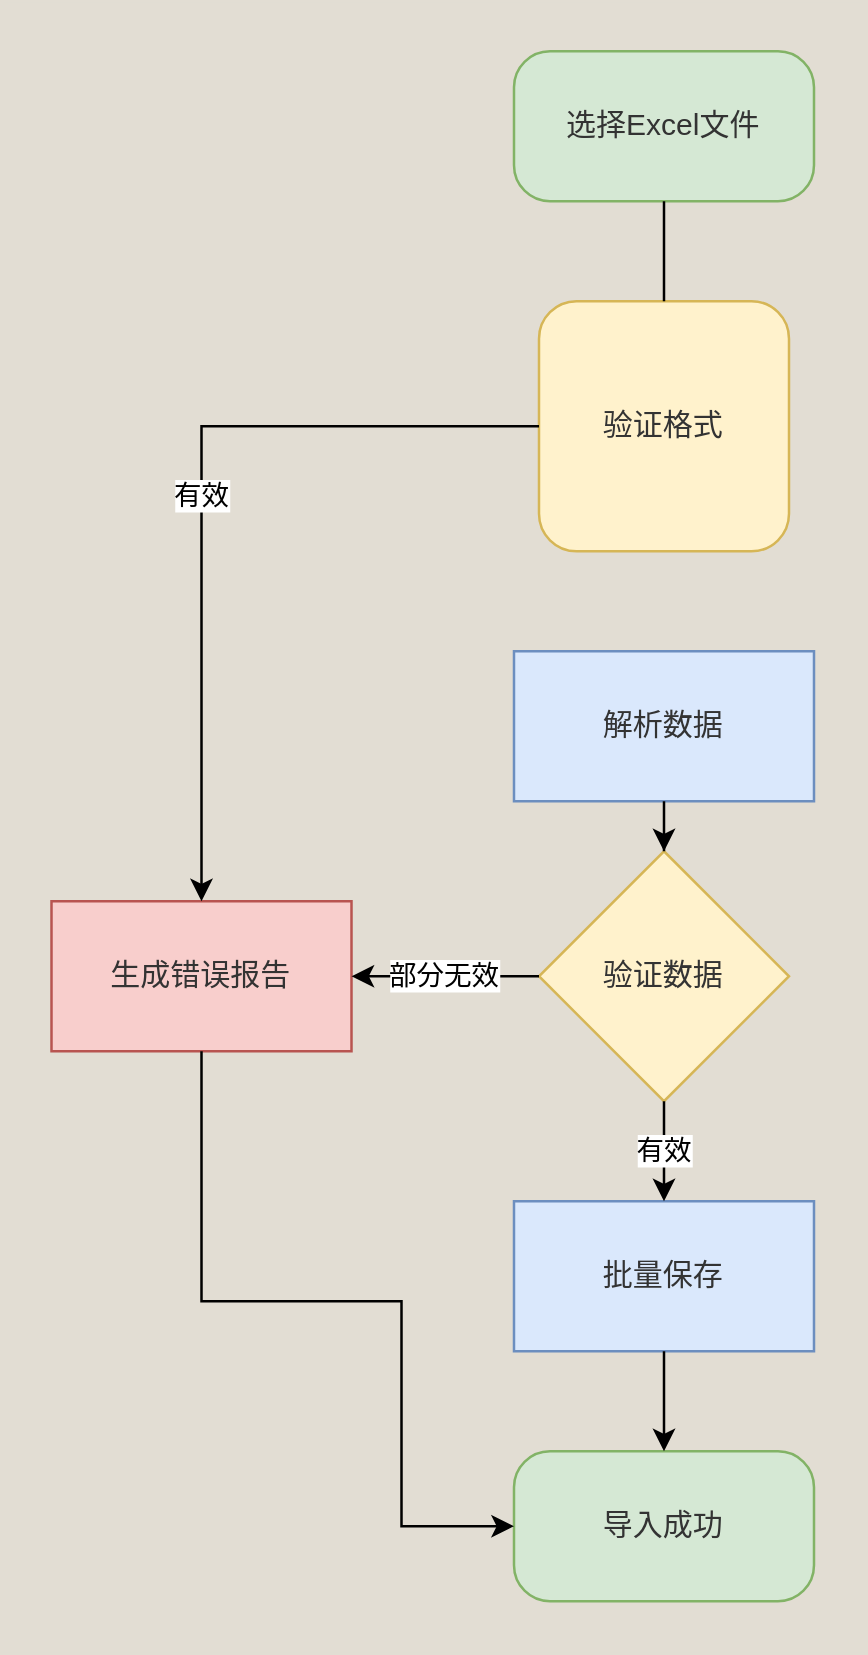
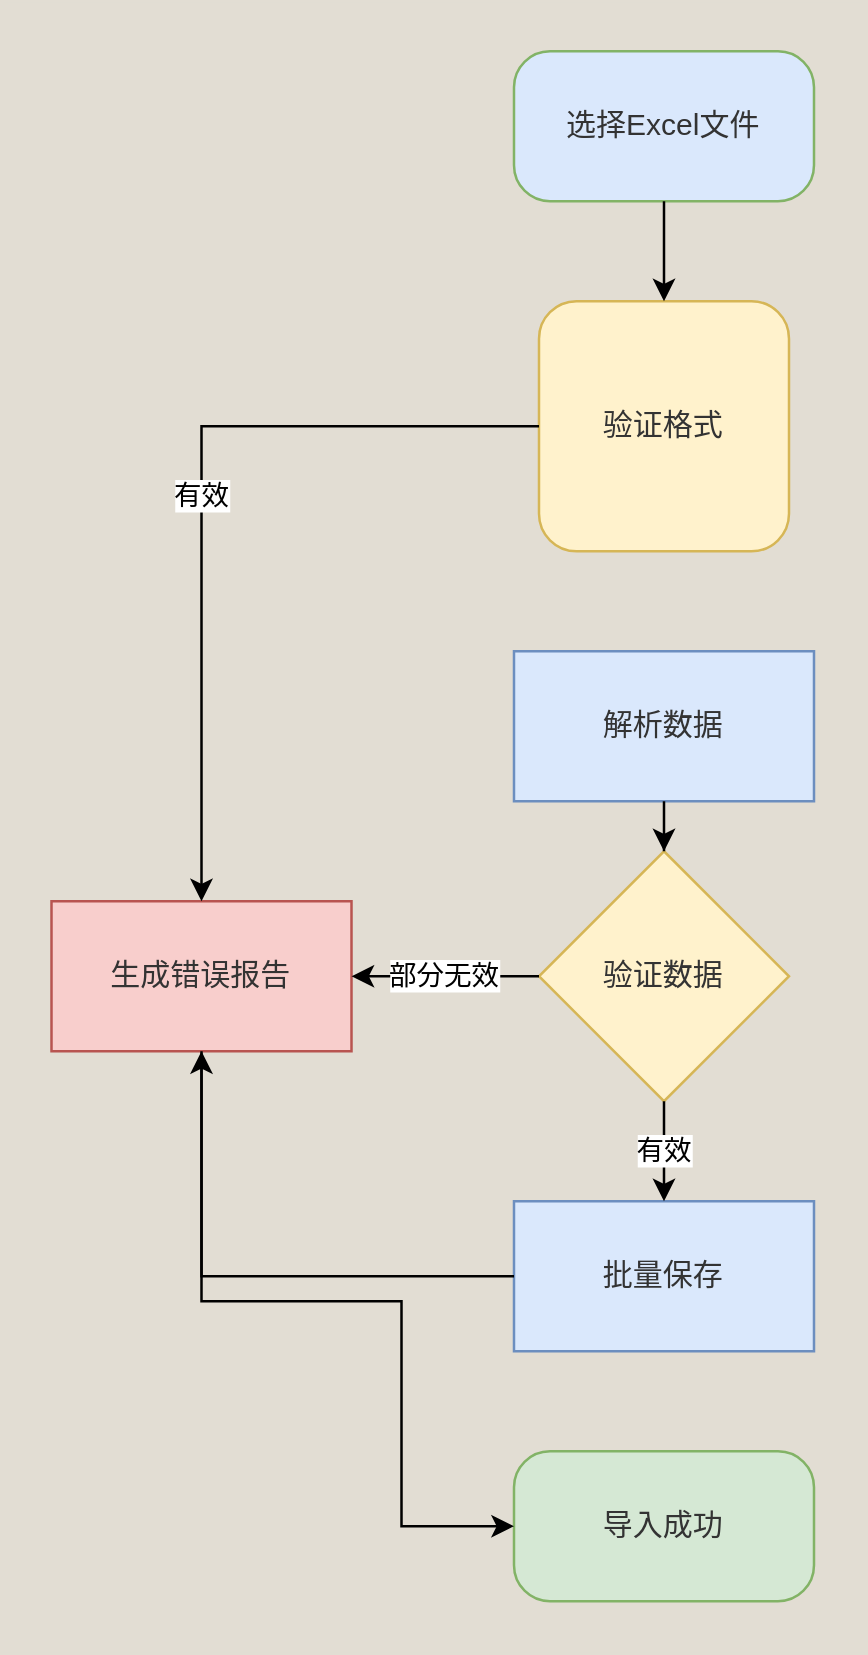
node "选择Excel文件": fillcolor #d5e8d4 -> #dae8fc
edge "选择Excel文件" -- "验证格式": arrowhead none -> classic
edge "批量保存" -> "导入成功": now "批量保存" -> "生成错误报告"
